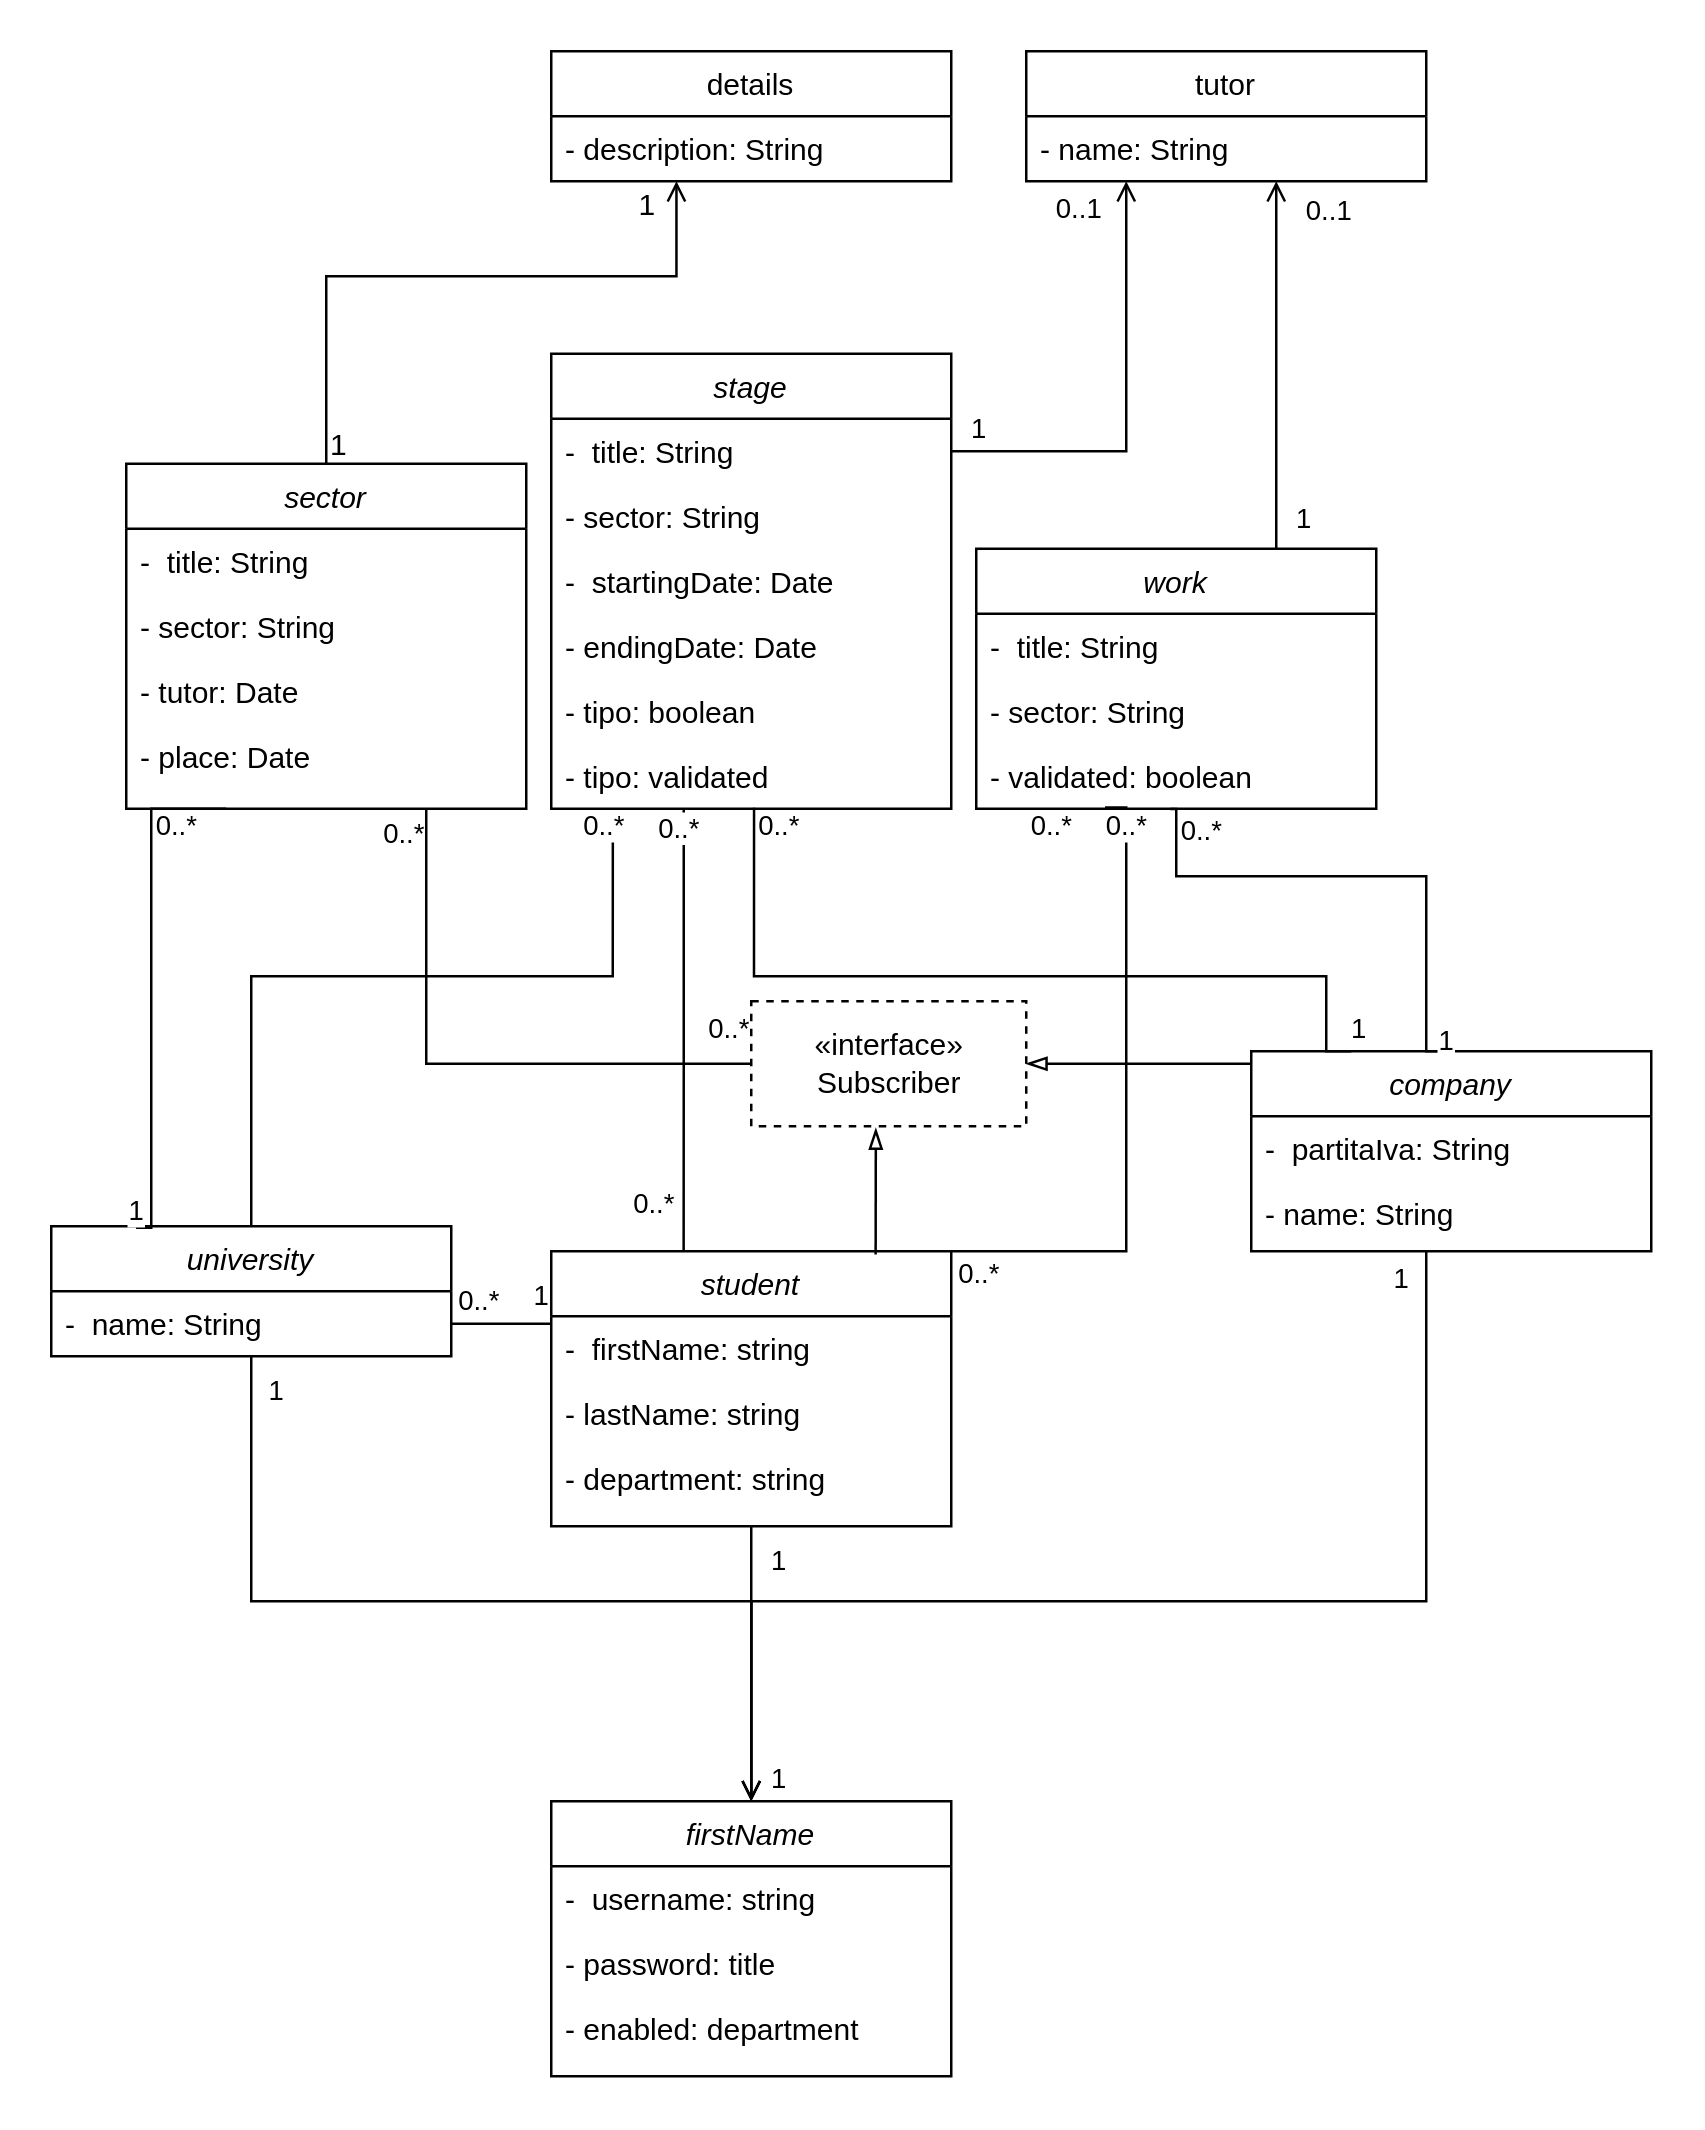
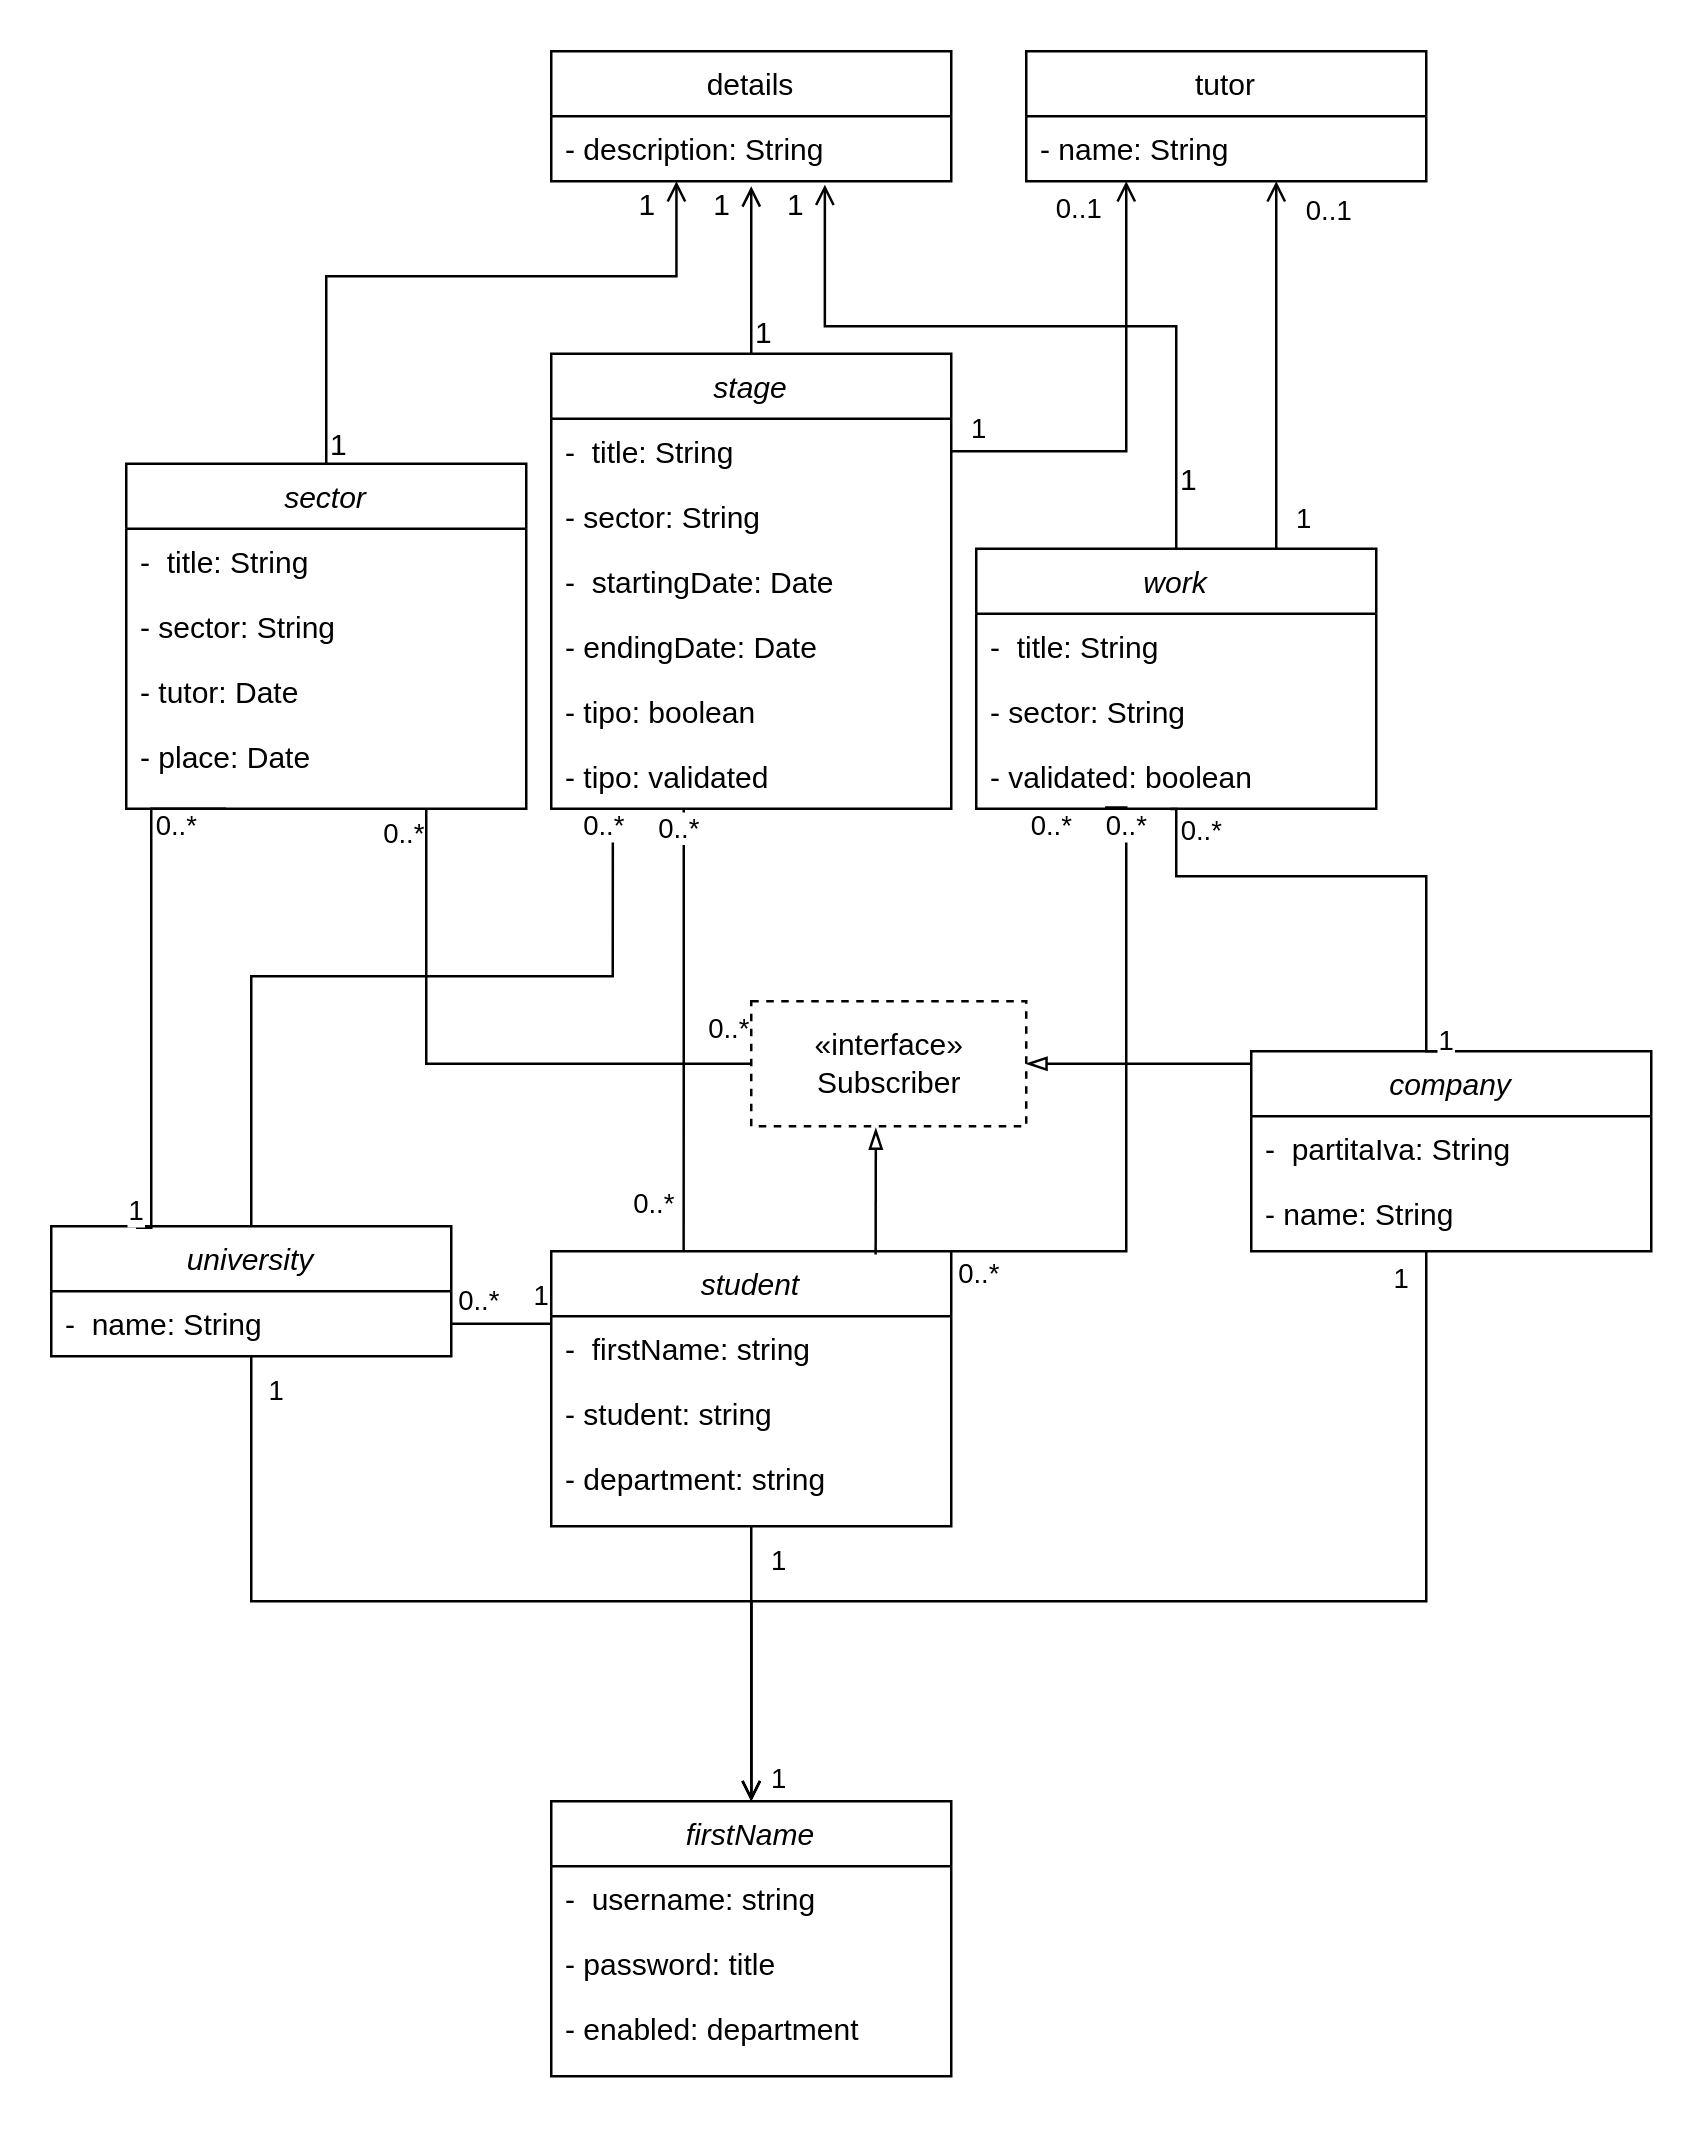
edge "stage" -> "- description: String": added, labels "1", "1"
edge "work" -> "- description: String": added, labels "1", "1"
edge "- tipo: validated" -- "company": removed, labels "0..*", "1"
node "- lastName: string": label "- lastName: string" -> "- student: string"
